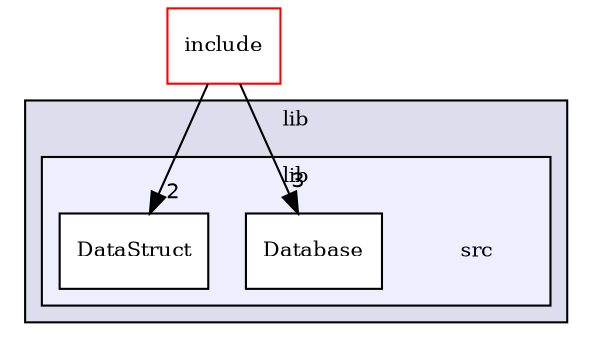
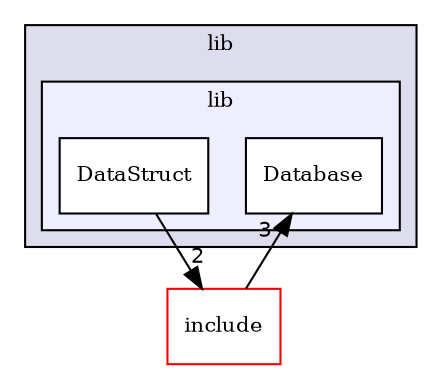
edge "include" -> "DataStruct": reversed
node "src": removed
